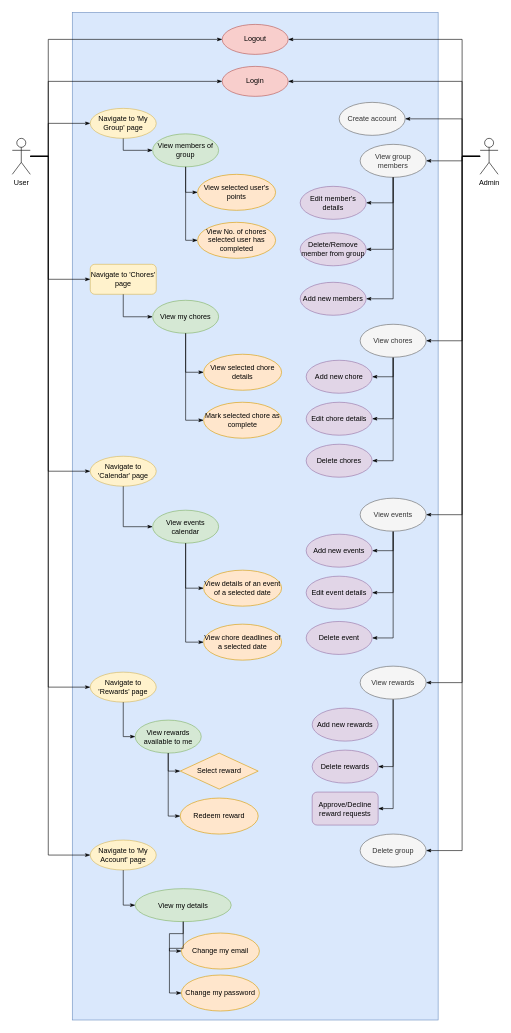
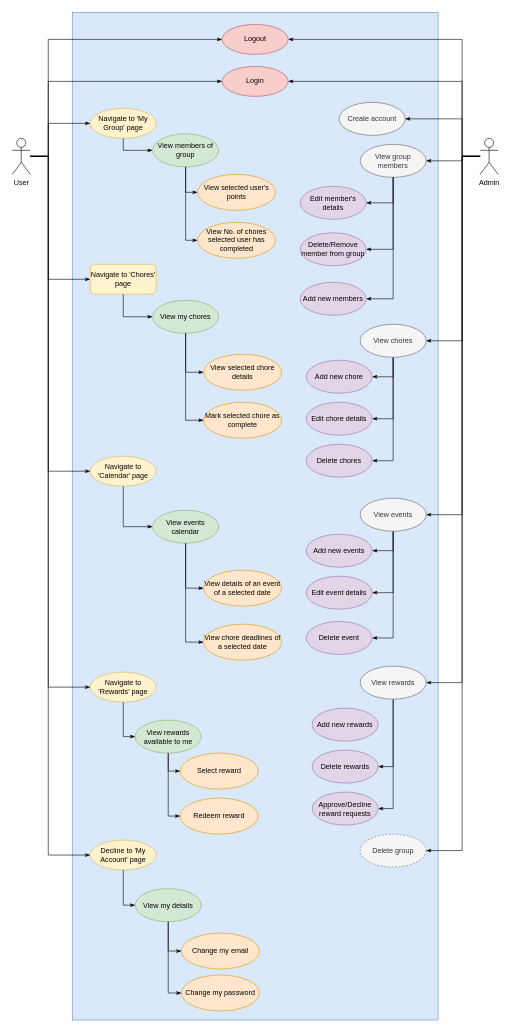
node "Select reward": shape diamond -> ellipse
node "Approve/Decline reward requests": shape rounded rectangle -> ellipse
node "Delete group": style solid -> dashed
node "Navigate to 'My Account' page": label "Navigate to 'My Account' page" -> "Decline to 'My Account' page"
node "View my details": size 96x33 -> 66x33
